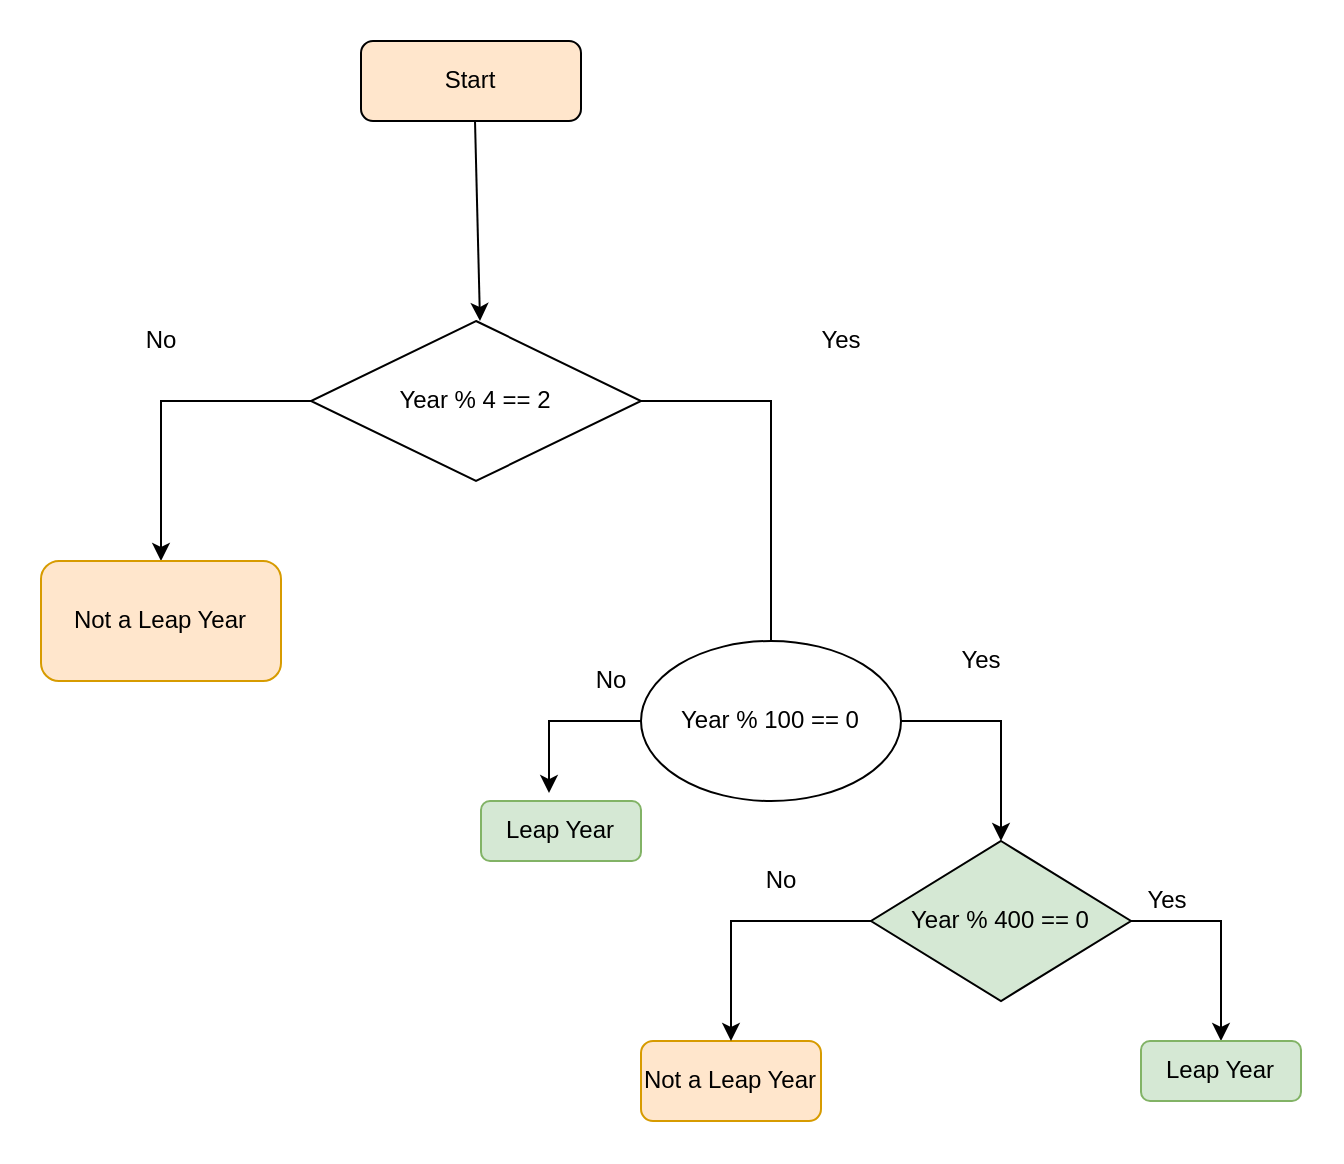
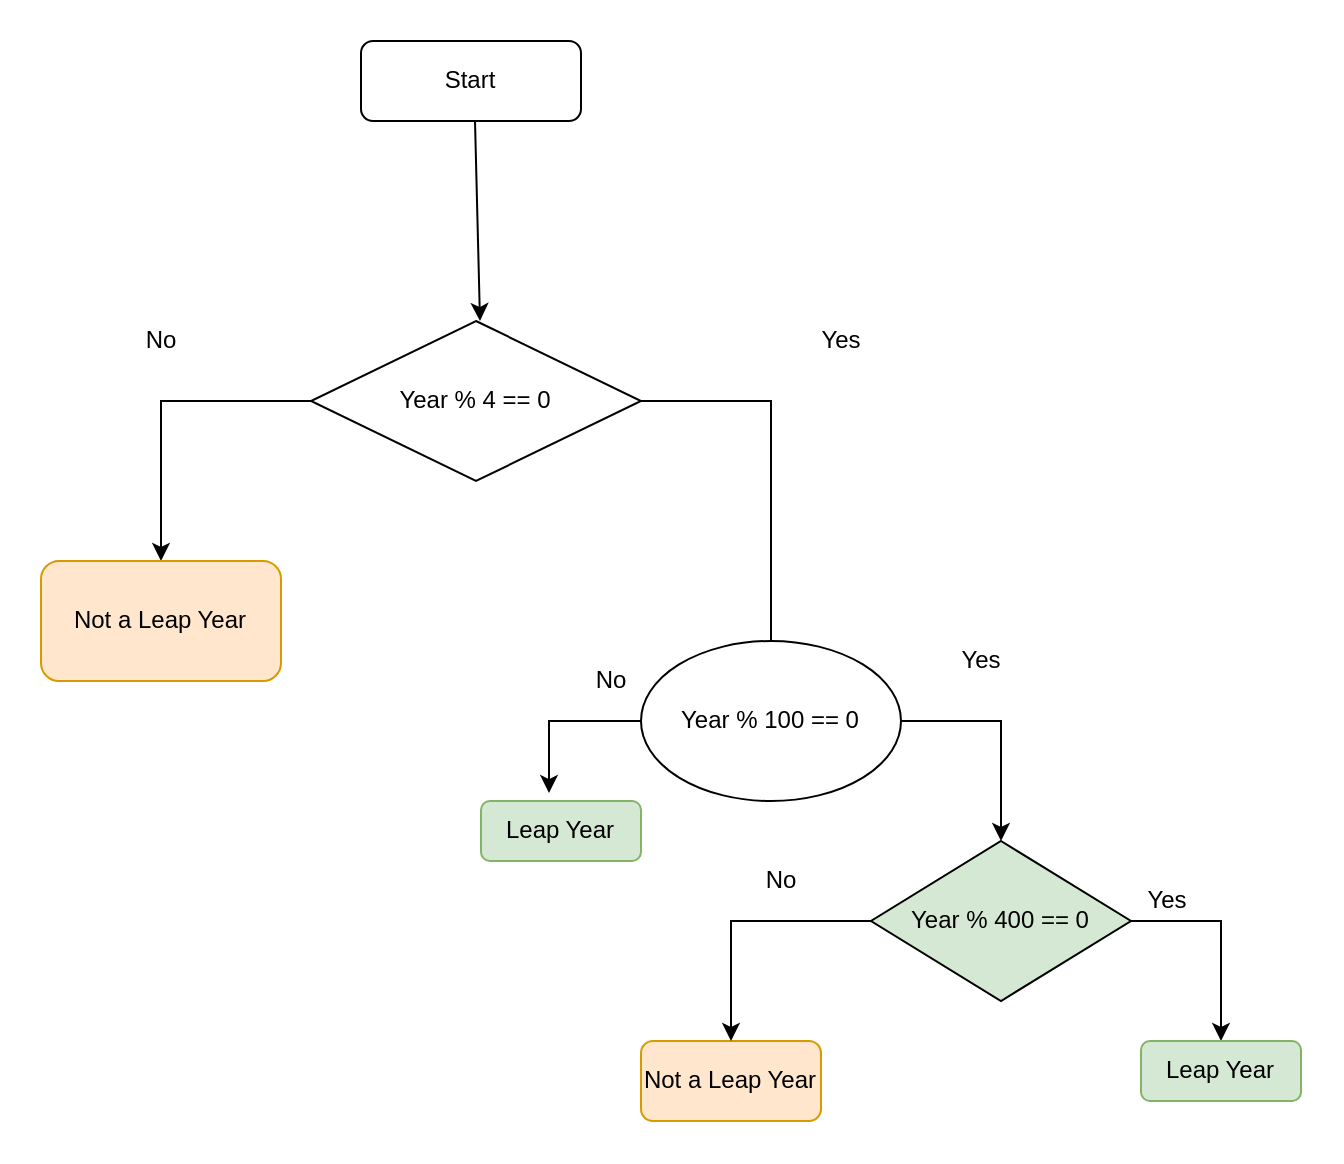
node "Start": fillcolor #ffe6cc -> #ffffff
node "Year % 4 == 2": label "Year % 4 == 2" -> "Year % 4 == 0"
